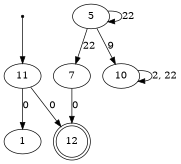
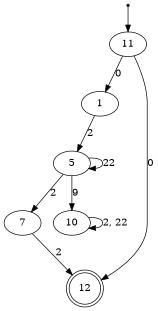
edge "5" -> "7": label "22" -> "2"
edge "7" -> "12": label "0" -> "2"
edge "1" -> "5": added, label "2"
